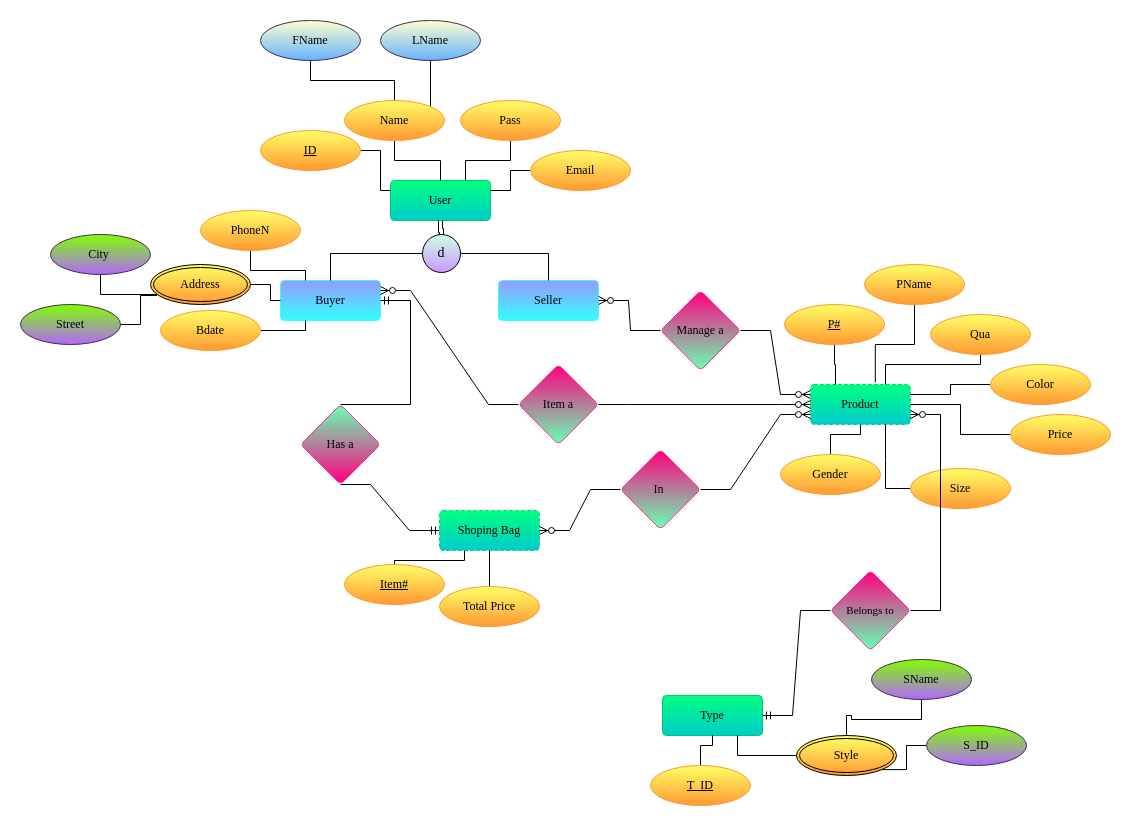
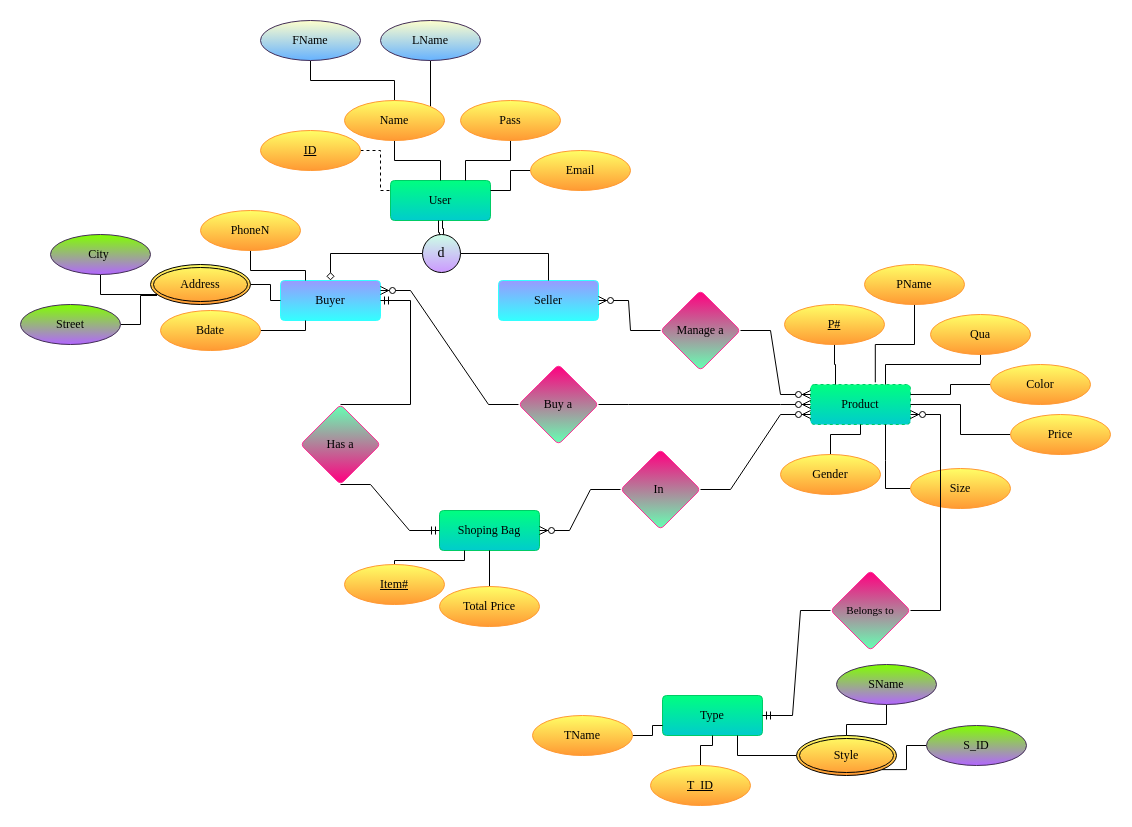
edge "ID" -- "User": style solid -> dashed
edge "d" -- "Buyer": arrowhead none -> diamond
node "Item a": label "Item a" -> "Buy a"
node "Shoping Bag": style dashed -> solid
node "SName": moved (922, 680) -> (887, 685)
node "TName": added
edge "Type" -- "TName": added
